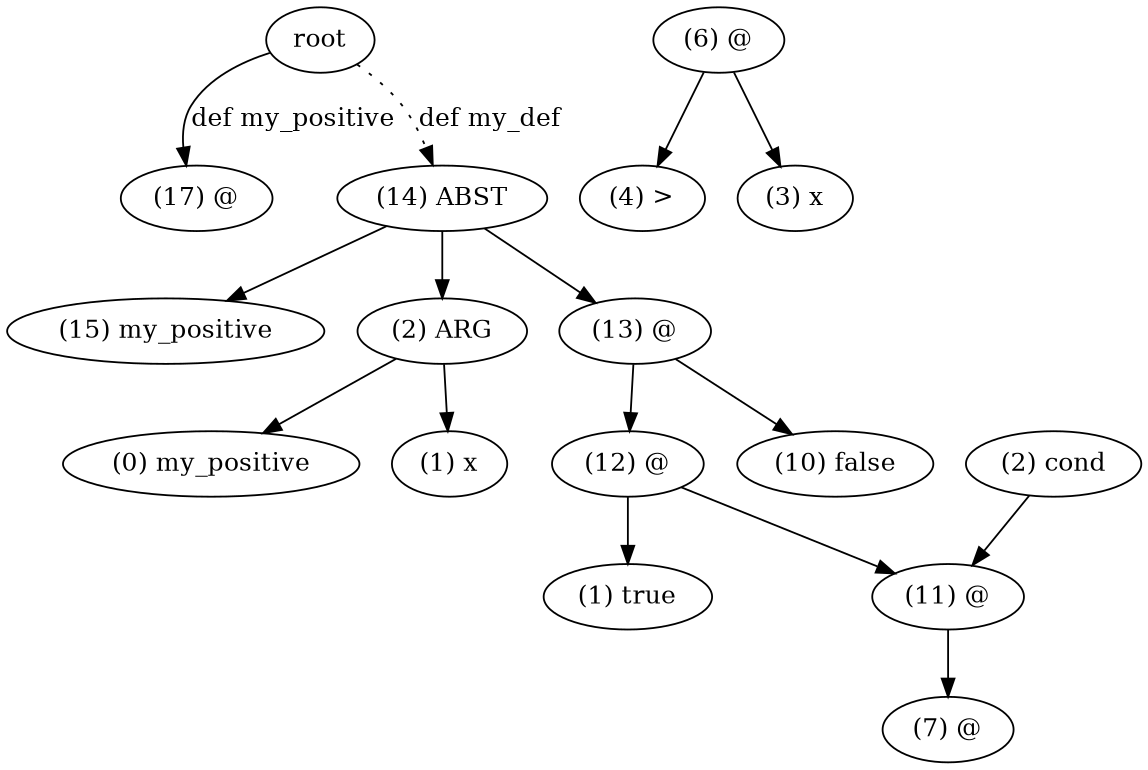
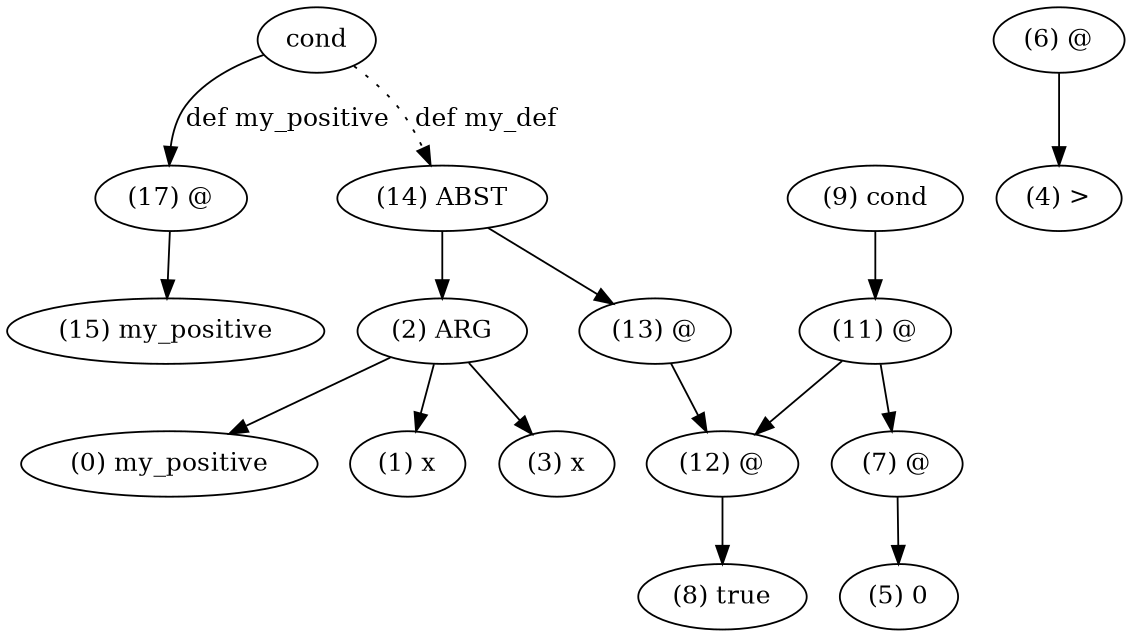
node "root": label "root" -> "cond"
edge "(6) @" -> "(3) x": now "(2) ARG" -> "(3) x"
edge "(14) ABST" -> "(15) my_positive": now "(17) @" -> "(15) my_positive"
node "(10) false": removed
node "(2) cond": label "(2) cond" -> "(9) cond"
edge "(12) @" -> "(11) @": reversed
node "(1) true": label "(1) true" -> "(8) true"
node "(5) 0": added
